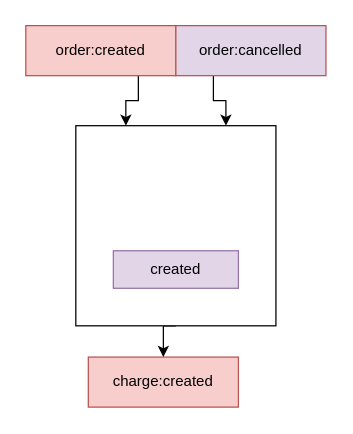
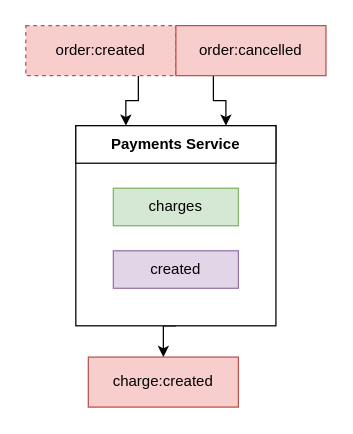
node "order:created": style solid -> dashed
node "order:cancelled": fillcolor #e1d5e7 -> #f8cecc
node "Payments Service": added
node "charges": added
